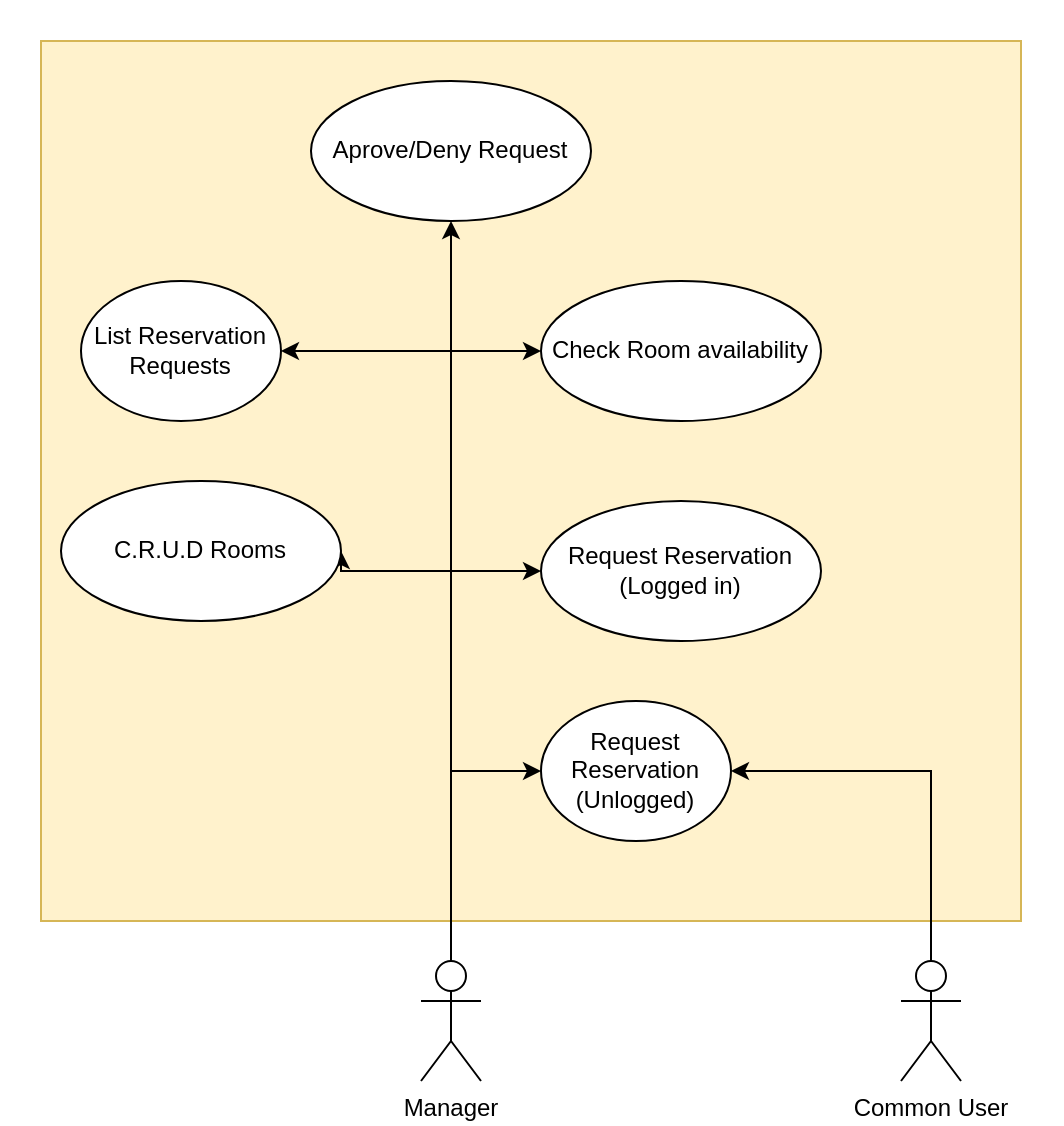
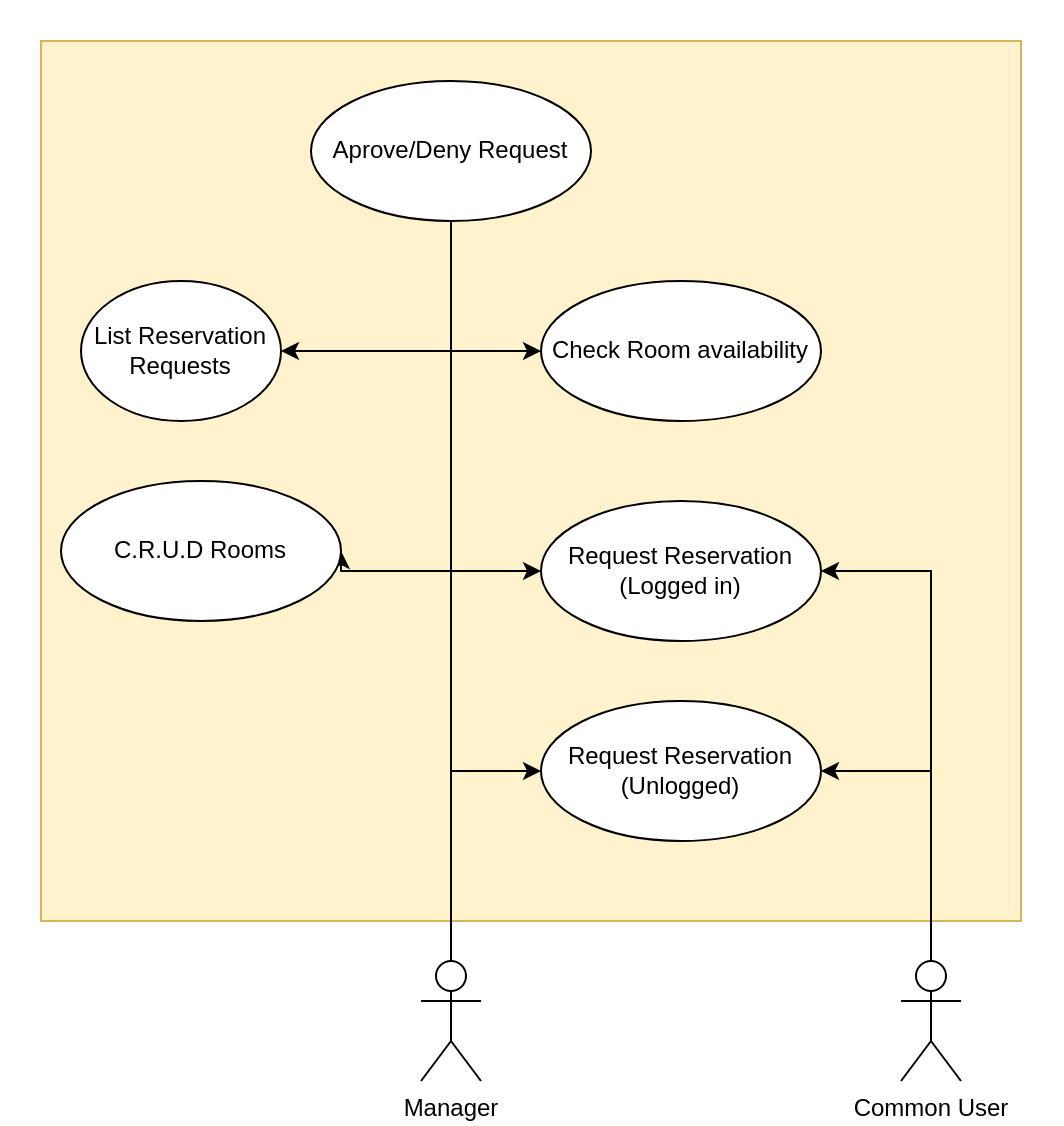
edge "Manager" -> "Aprove/Deny Request": arrowhead classic -> none
edge "Common User" -> "Request Reservation (Logged in)": added
node "Request Reservation (Unlogged)": size 190x140 -> 280x140
